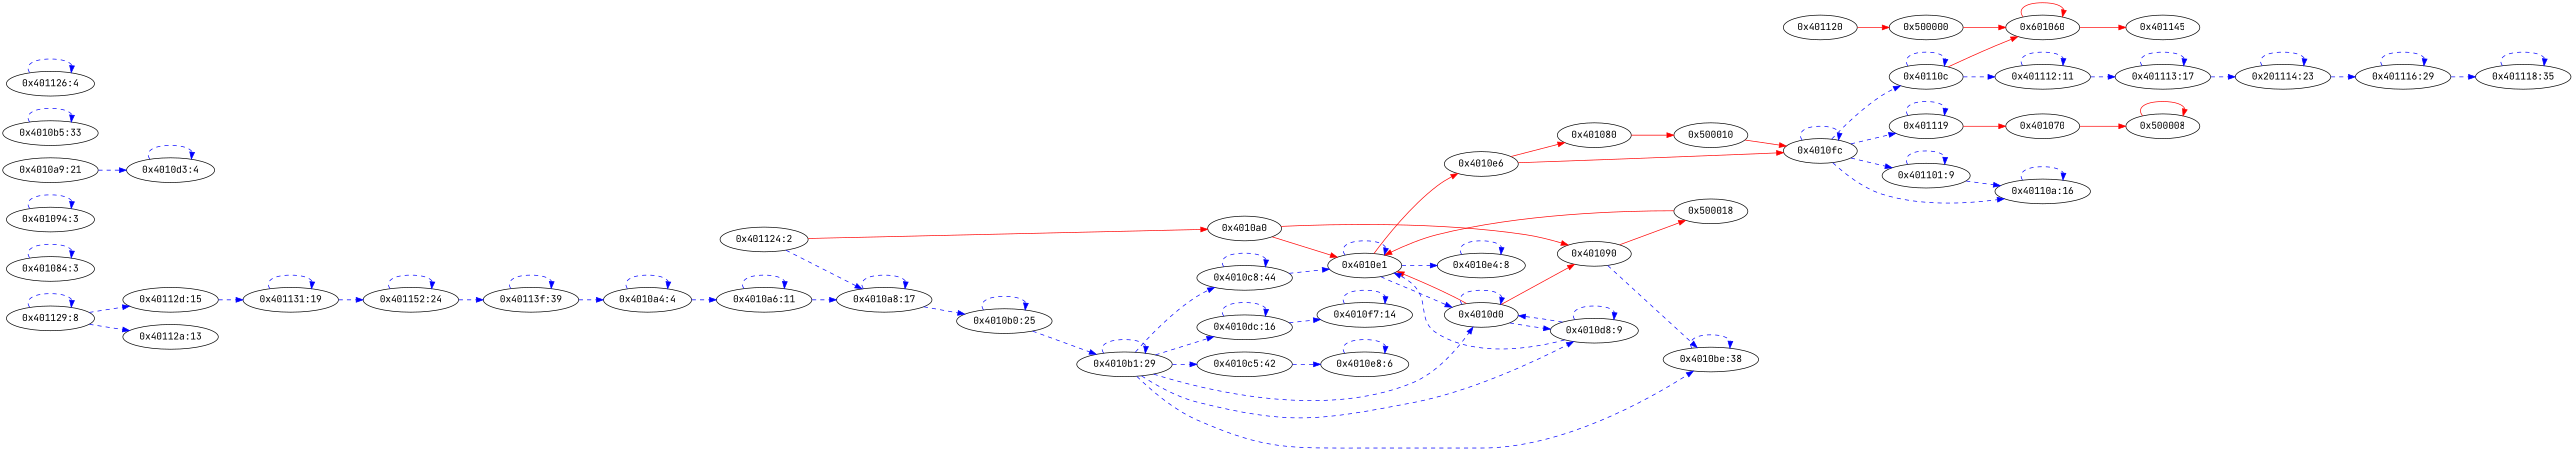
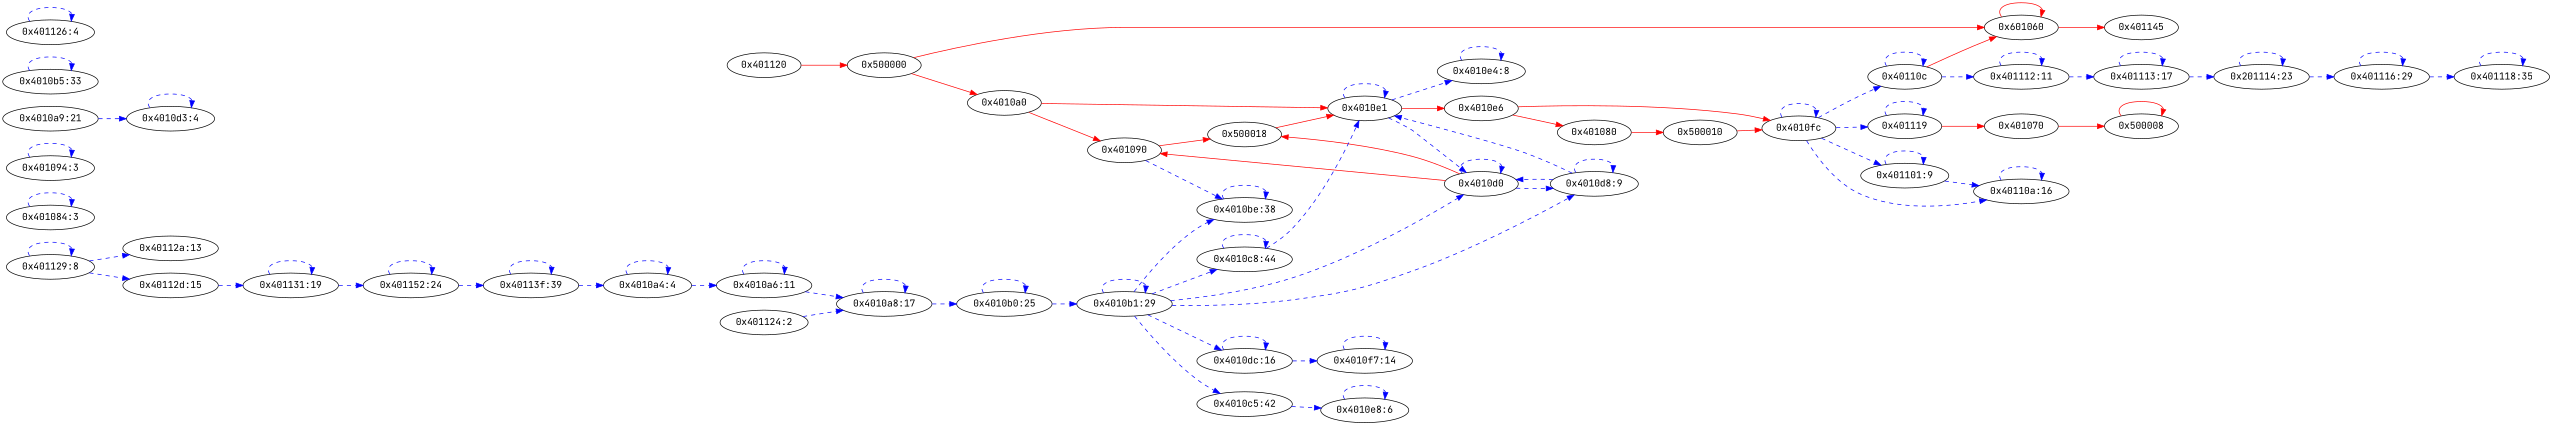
edge "0x401124:2" -> "0x4010a0": now "0x500000" -> "0x4010a0"
edge "0x4010d0" -> "0x4010e1": now "0x4010d0" -> "0x500018"
